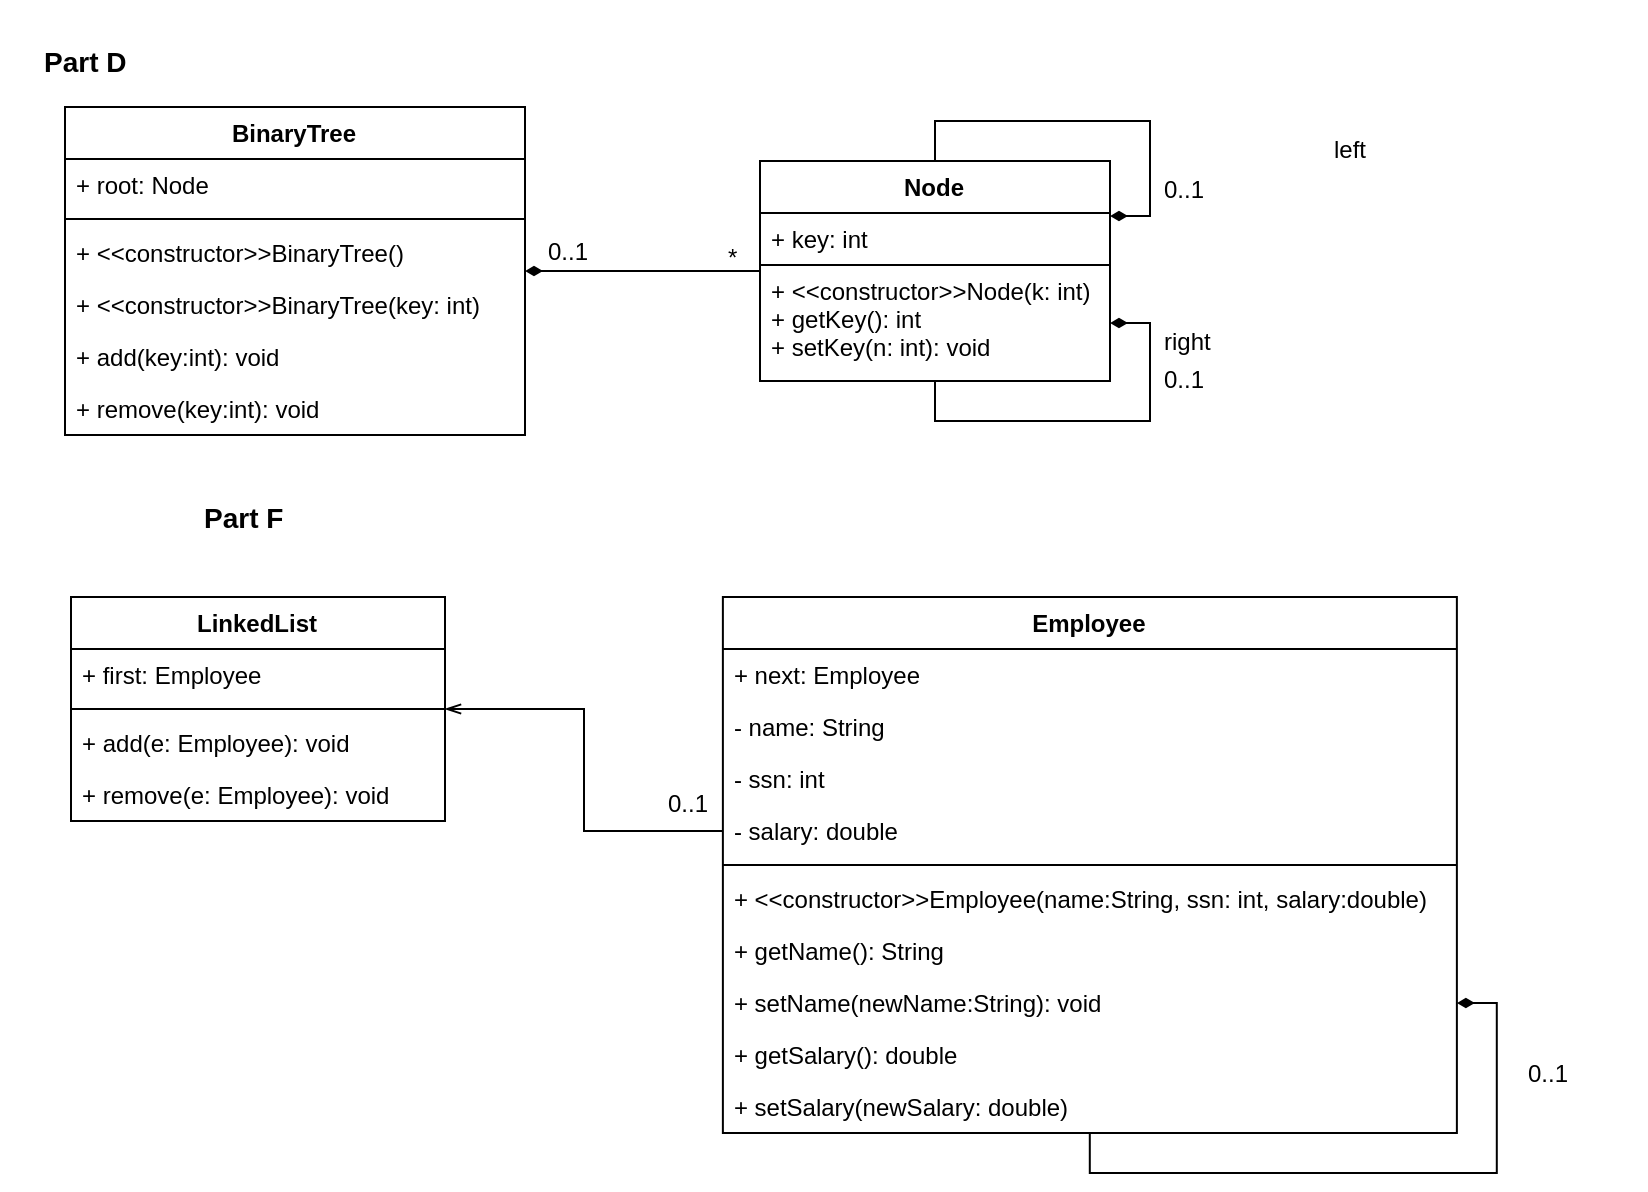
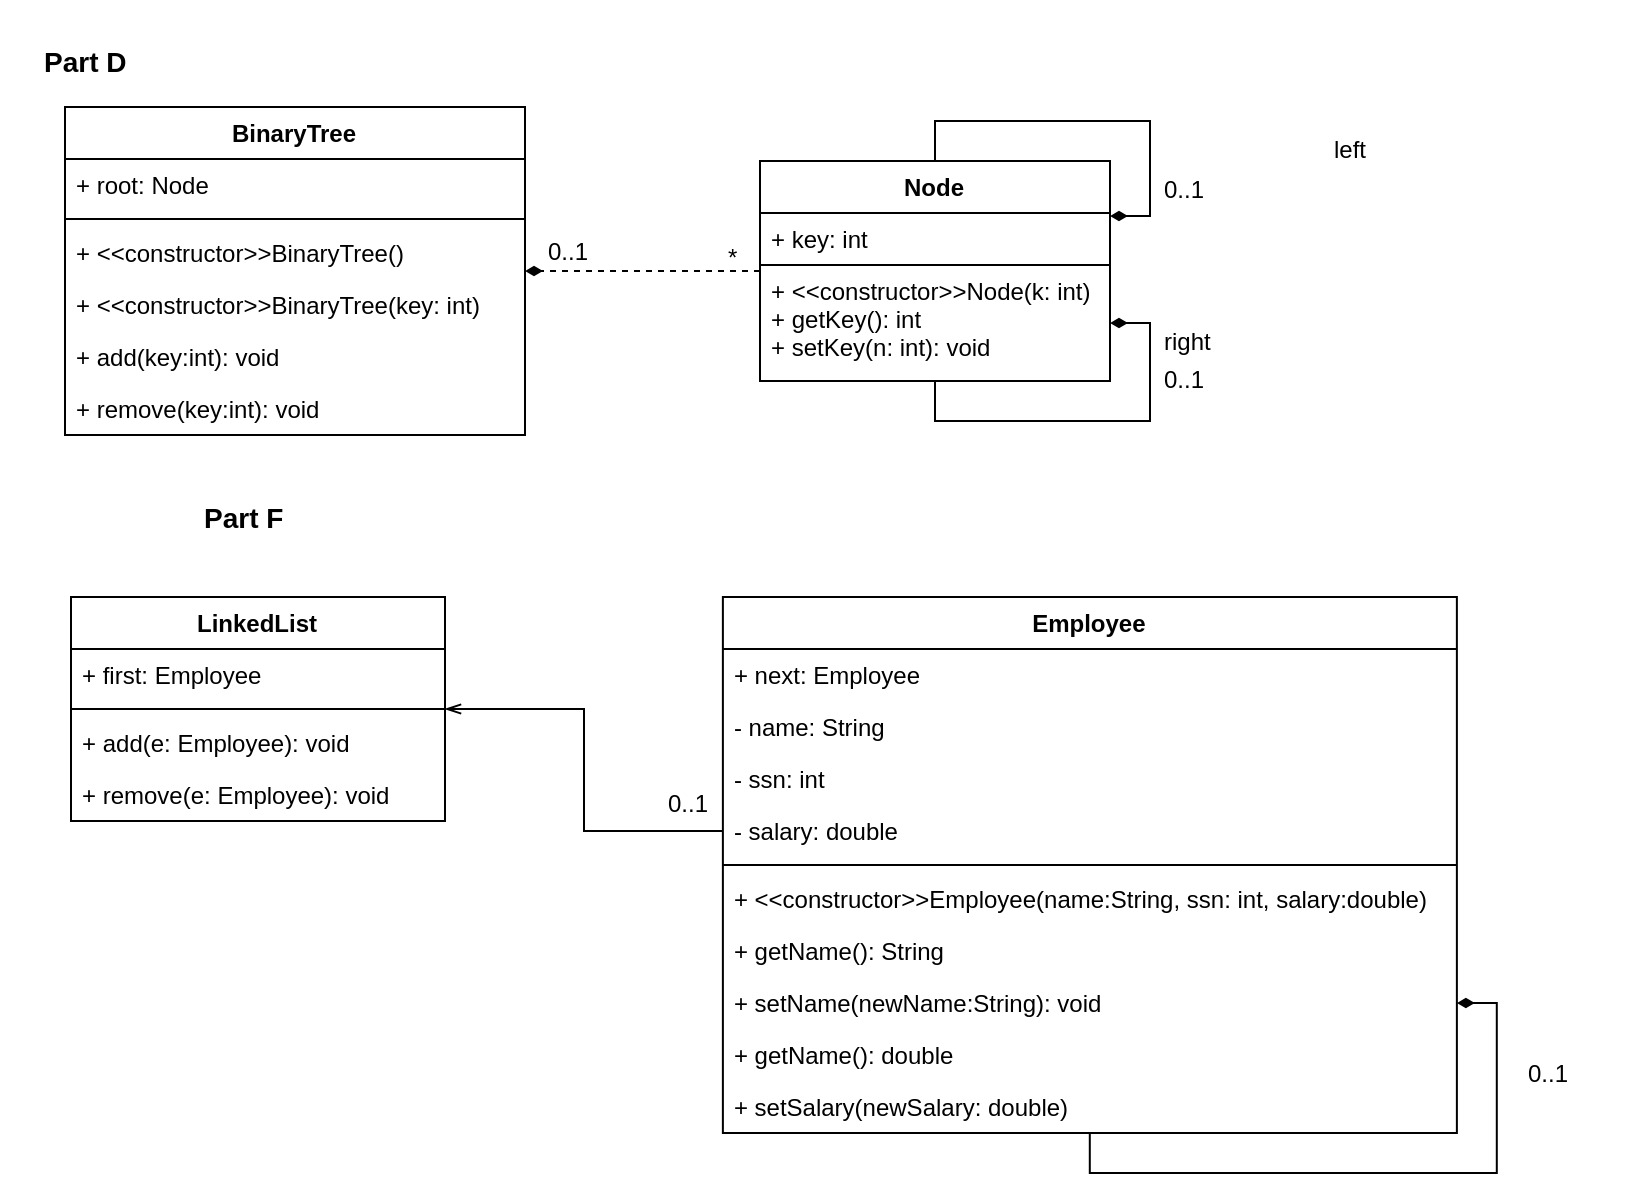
edge "Node" -> "BinaryTree": style solid -> dashed
node "+ getSalary(): double": label "+ getSalary(): double" -> "+ getName(): double"
